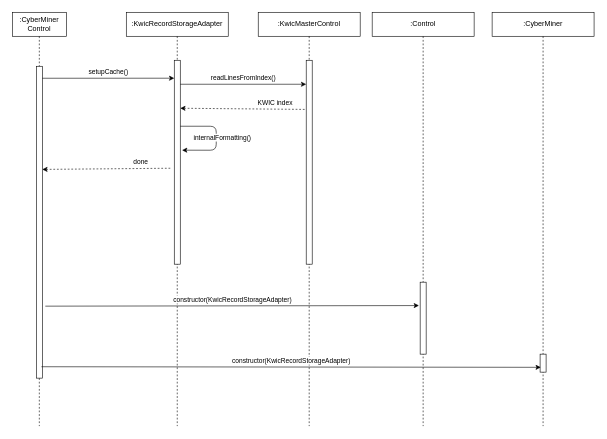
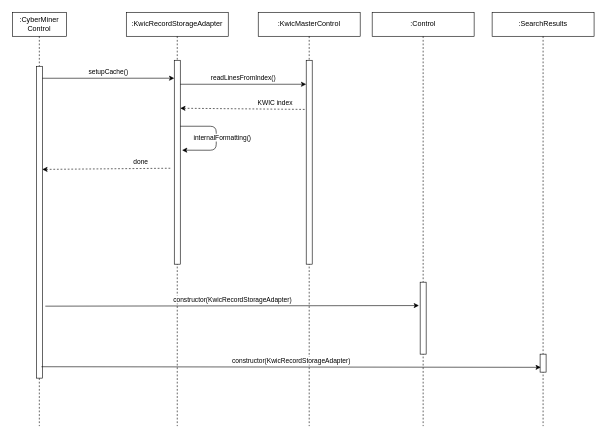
node ":CyberMiner": label ":CyberMiner" -> ":SearchResults"
